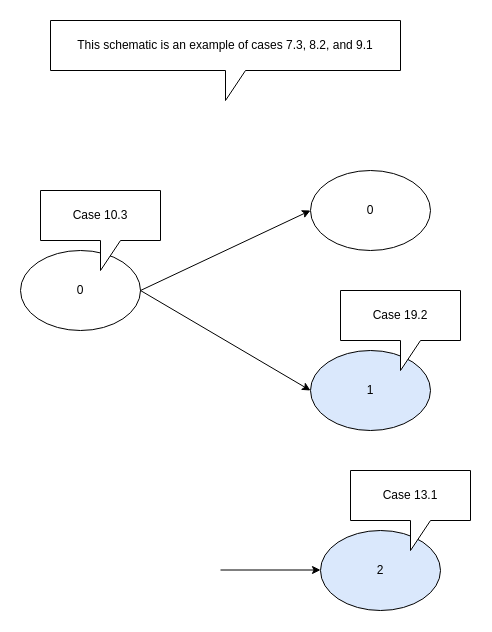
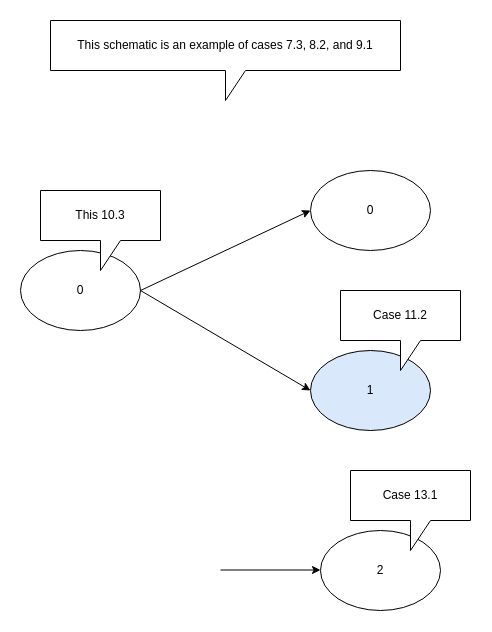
node "Case 10.3": label "Case 10.3" -> "This 10.3"
node "Case 19.2": label "Case 19.2" -> "Case 11.2"
node "2": fillcolor #dae8fc -> #ffffff
